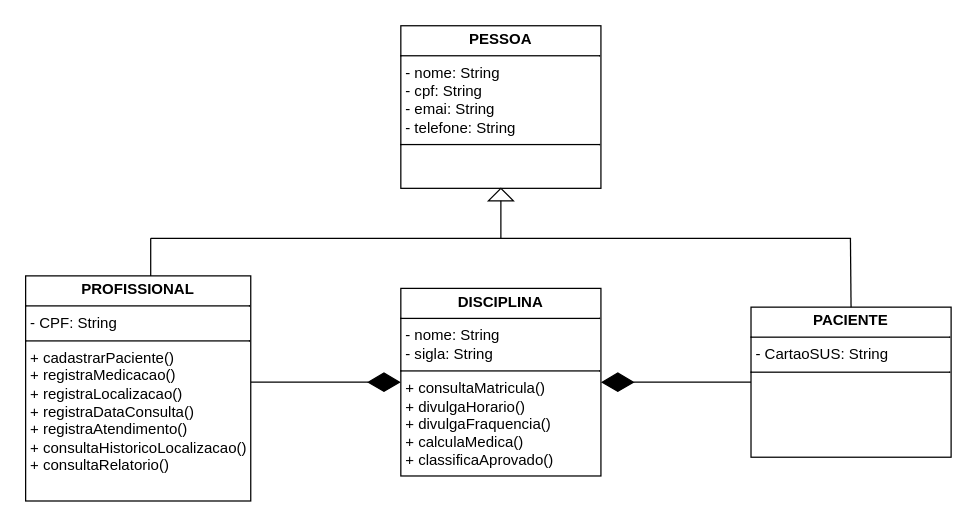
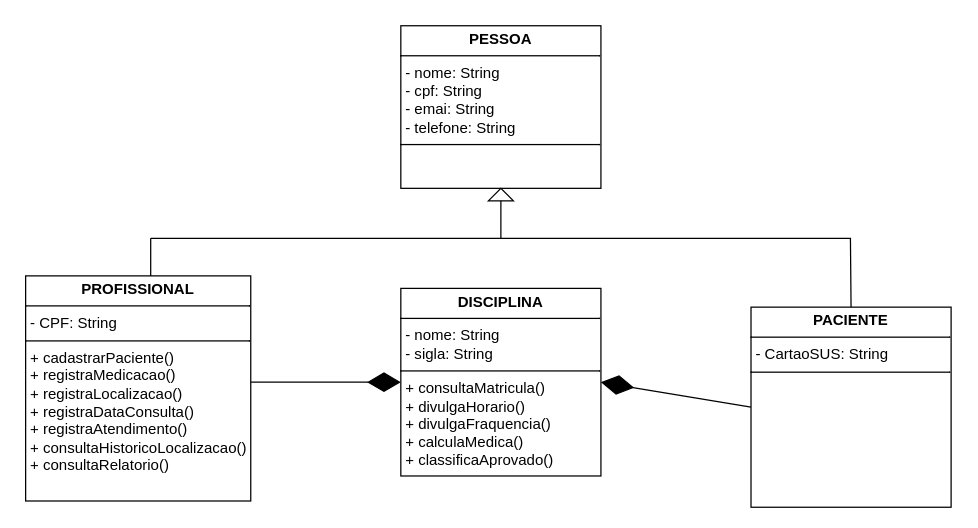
node "PACIENTE - CartaoSUS: String": size 200x150 -> 200x200
